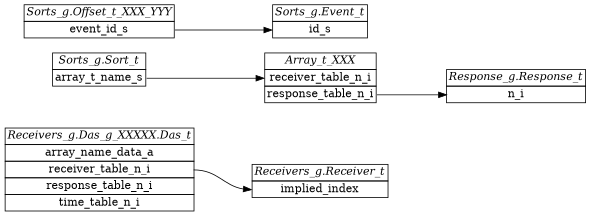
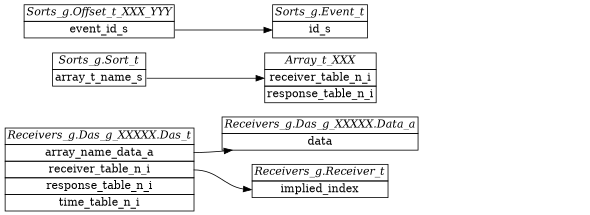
node "Response_g.Response_t": removed
node "Receivers_g.Das_g_XXXXX.Data_a": added
